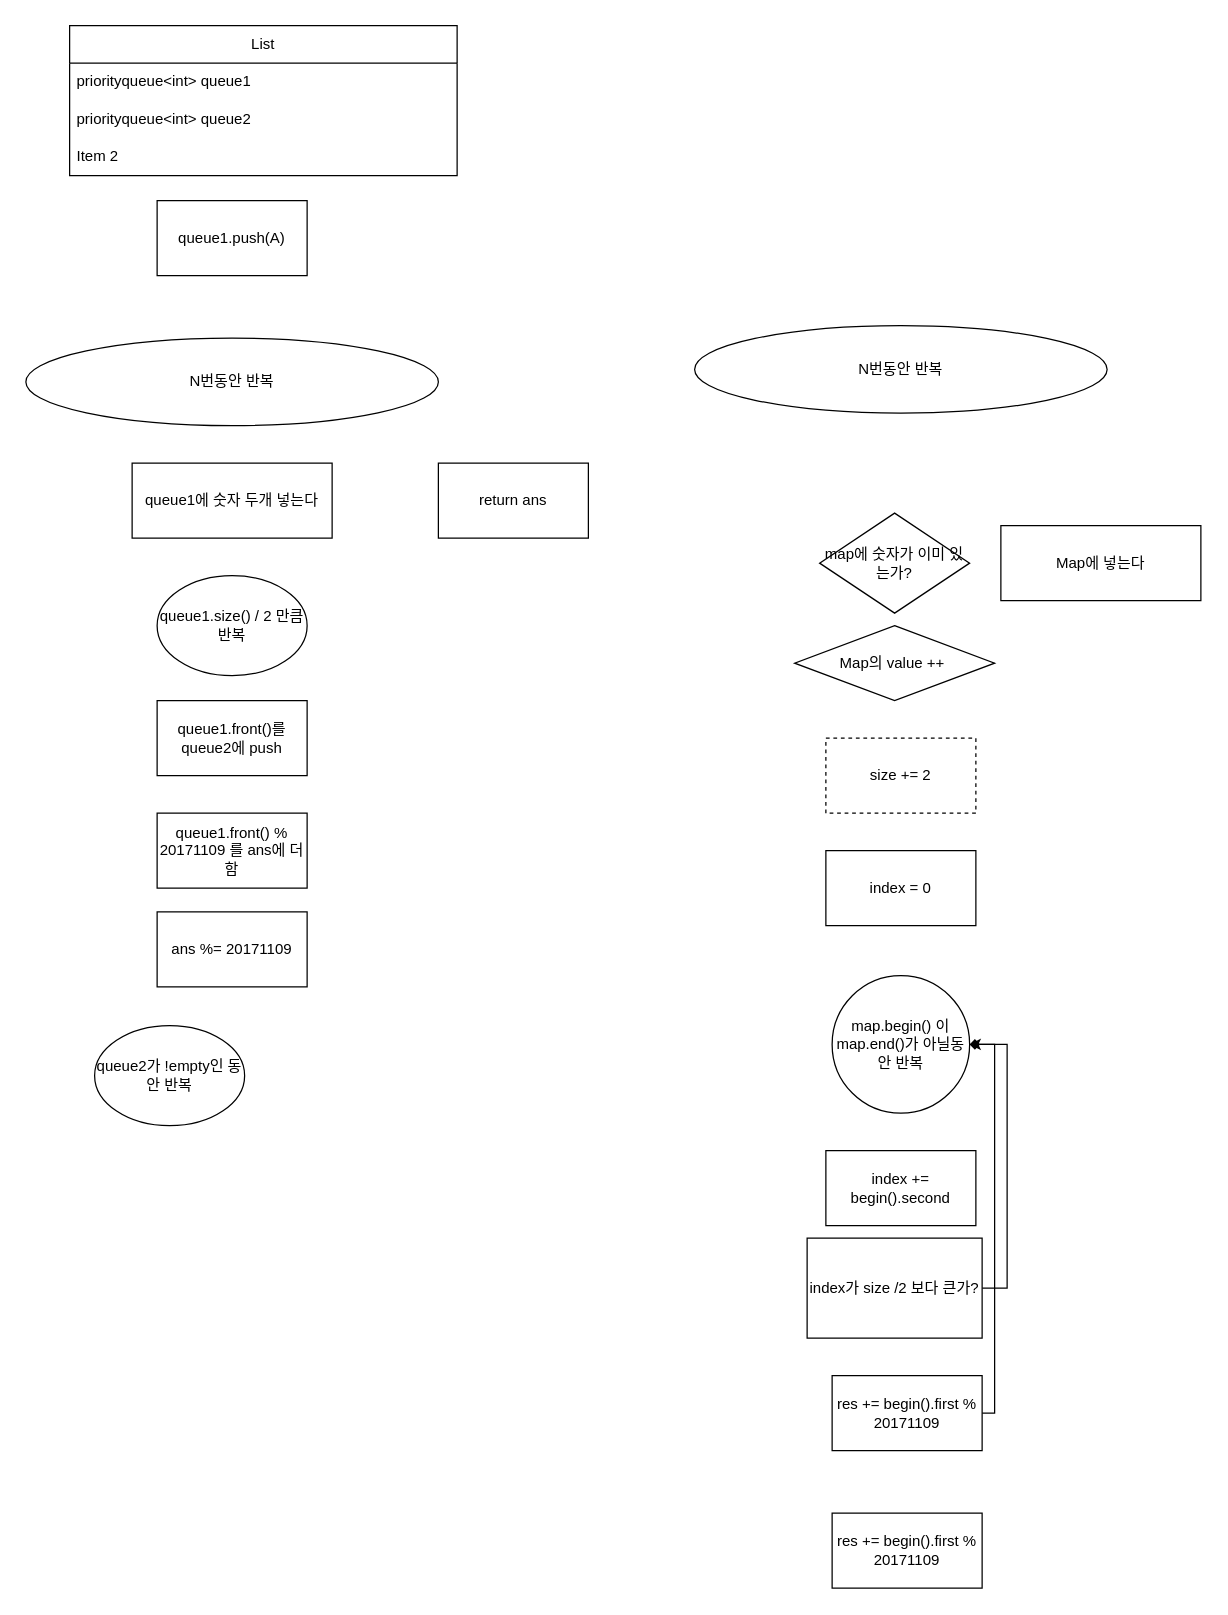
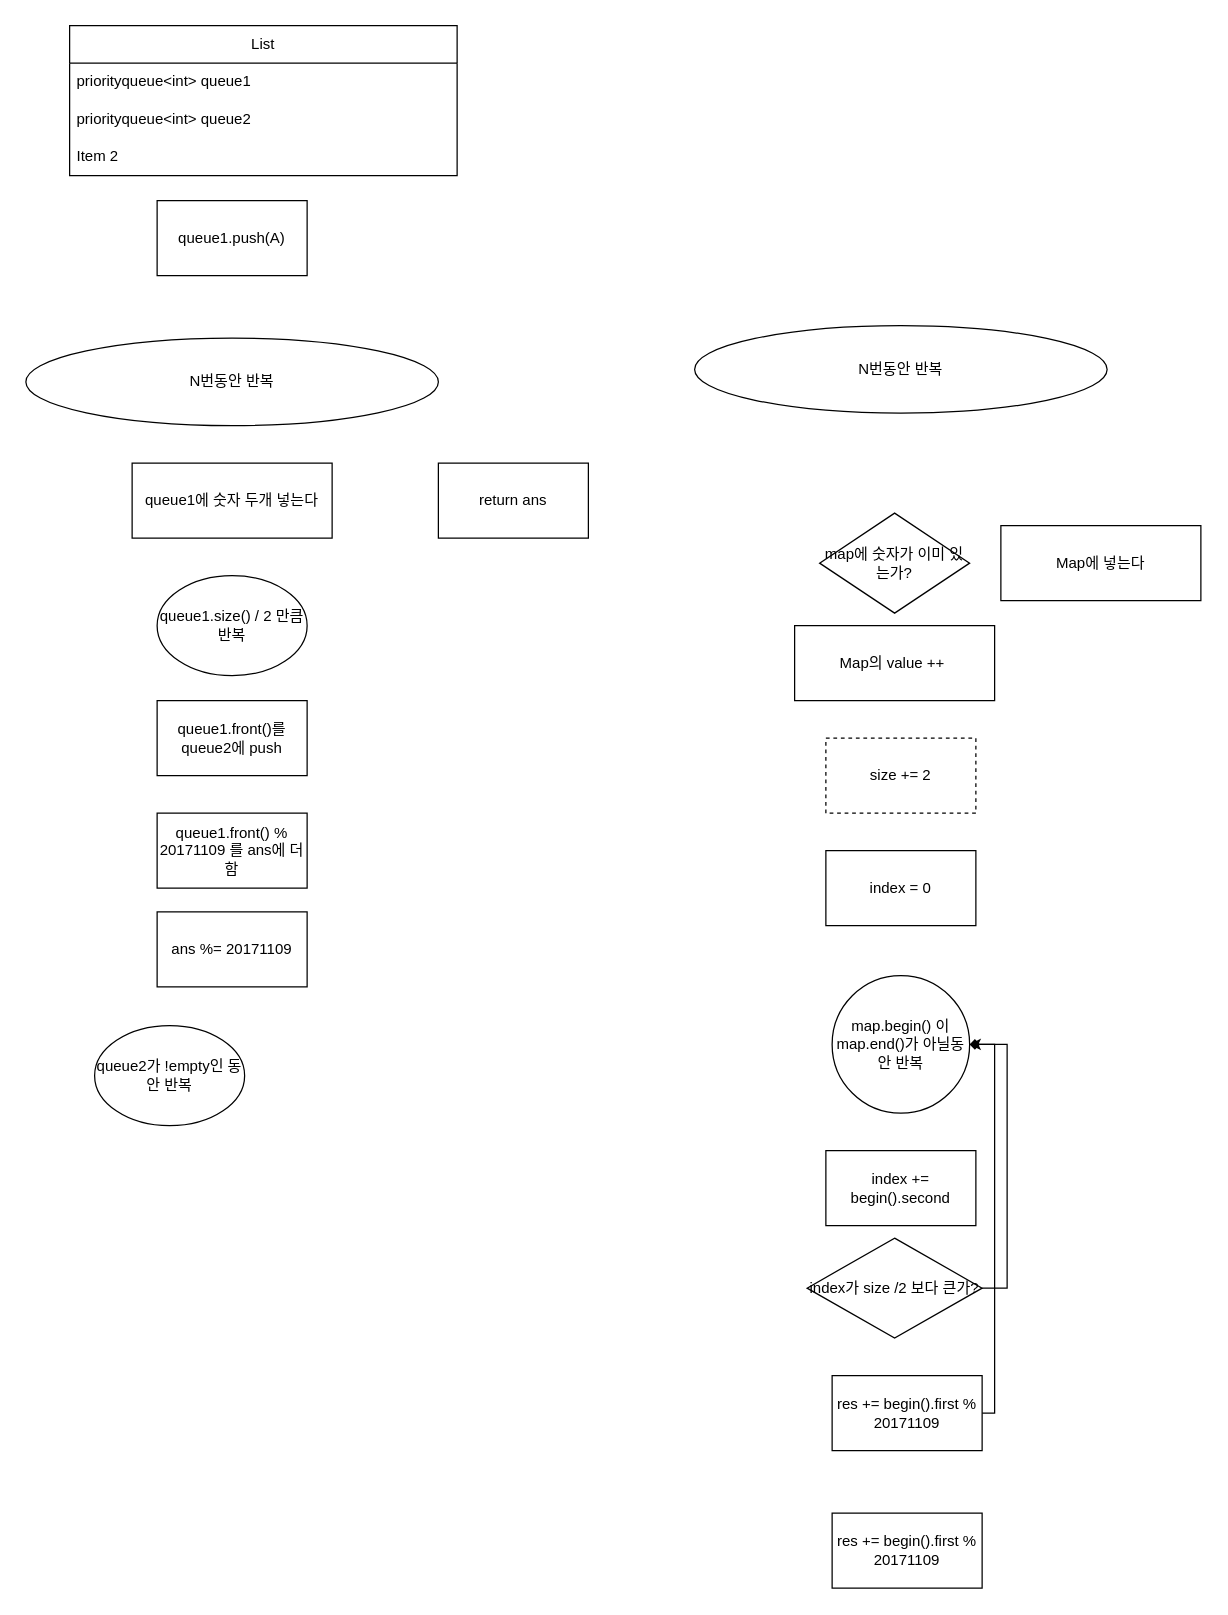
node "Map의 value ++": shape diamond -> rectangle
node "index가 size /2 보다 큰가?": shape rectangle -> diamond
